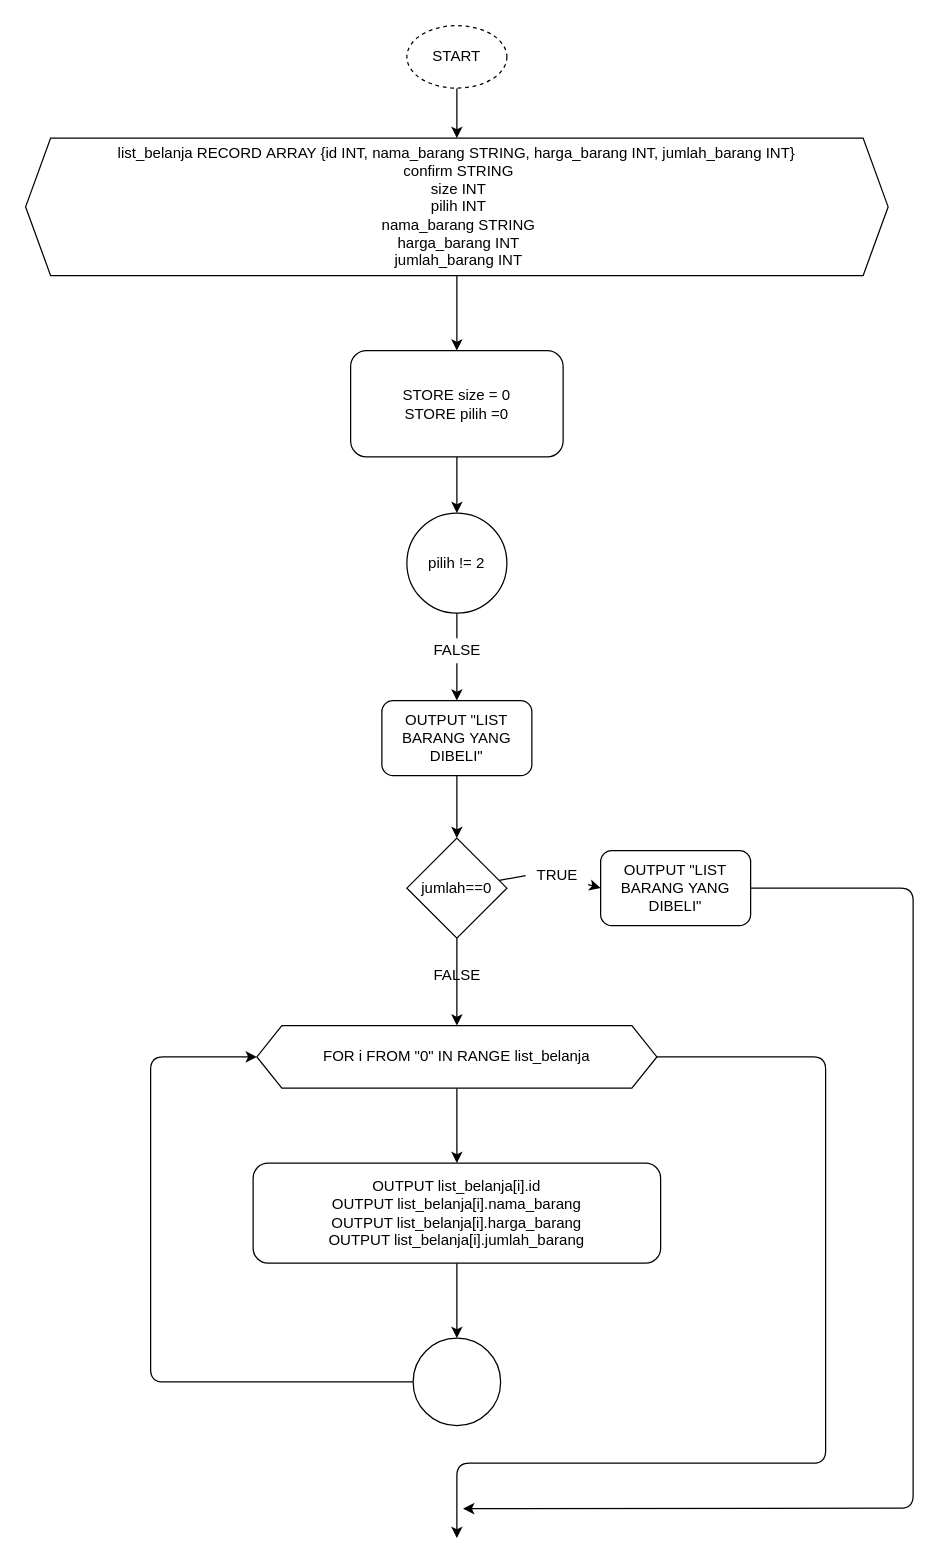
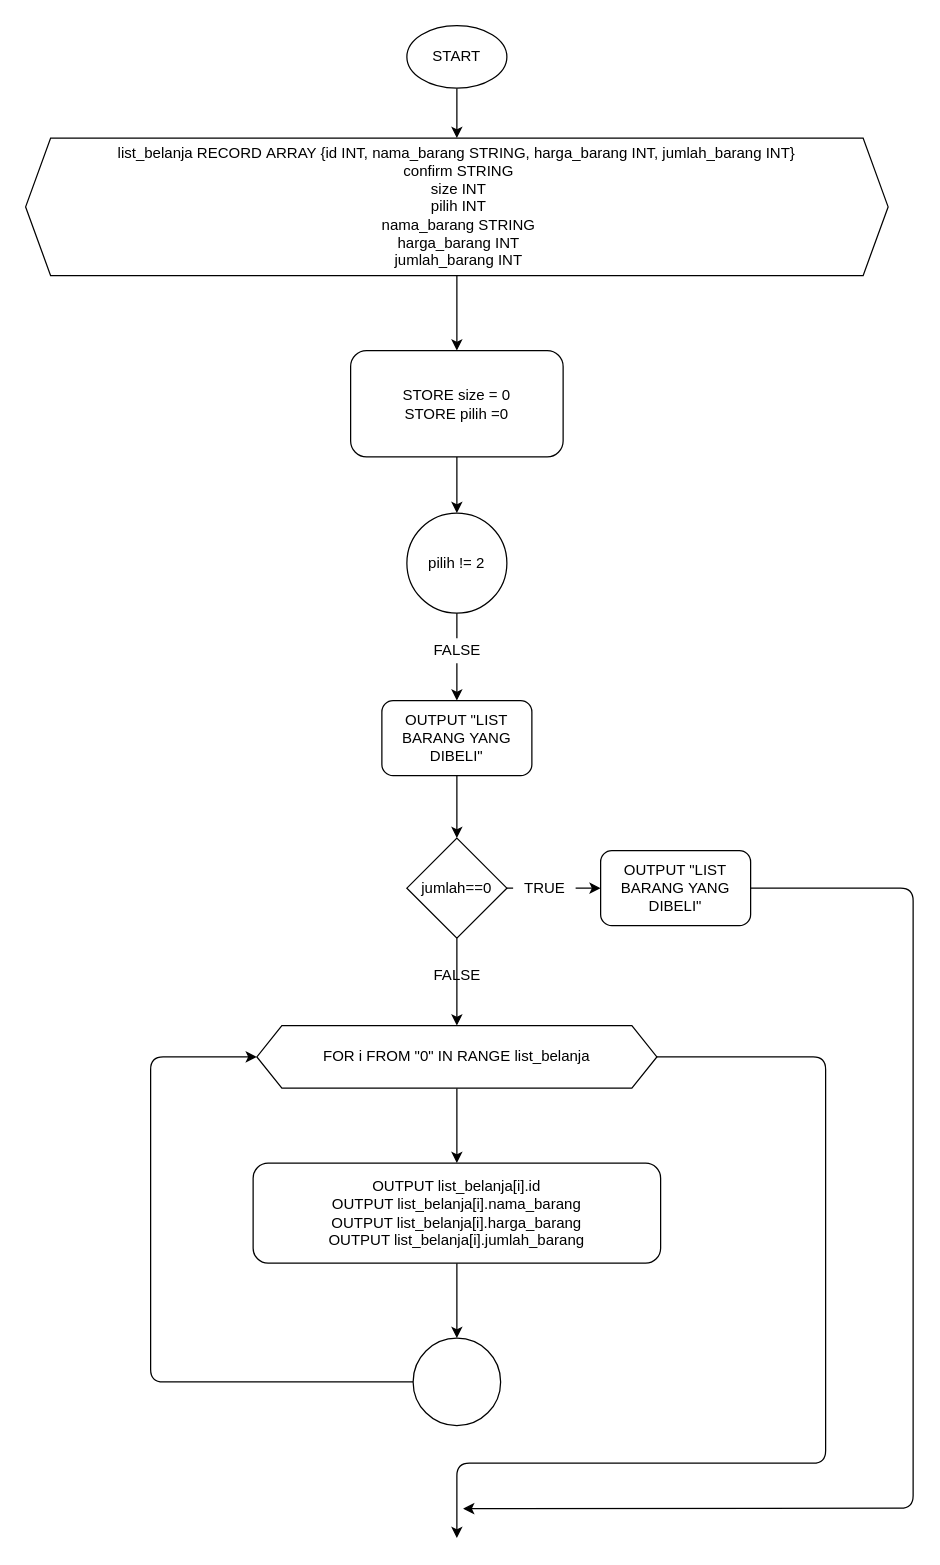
node "START": style dashed -> solid
node "TRUE": moved (557, 876) -> (544, 888)
